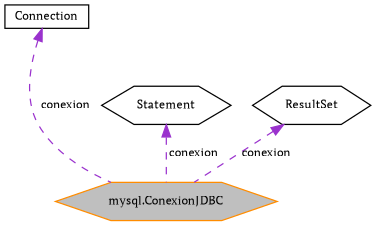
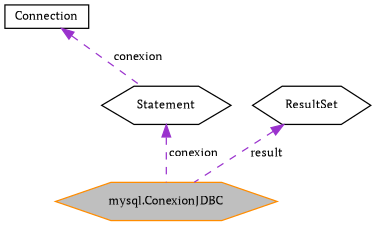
edge "mysql.ConexionJDBC" -> "Connection": now "Statement" -> "Connection"
edge "mysql.ConexionJDBC" -> "ResultSet": label " conexion" -> " result"
